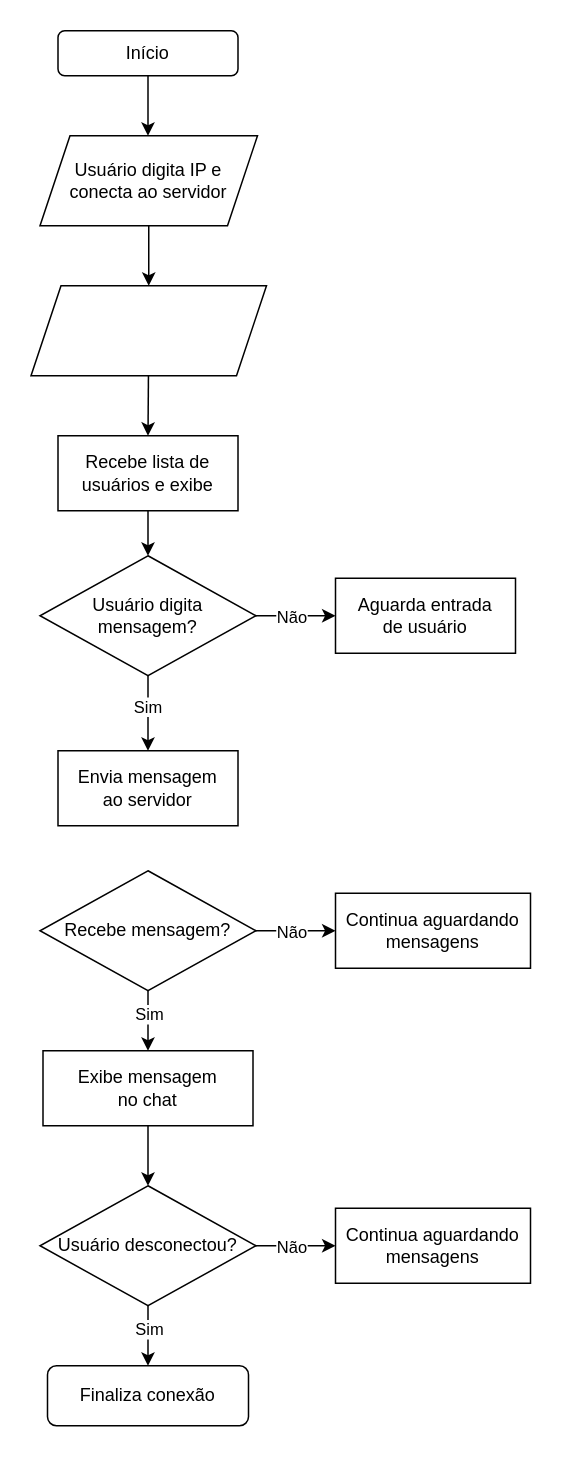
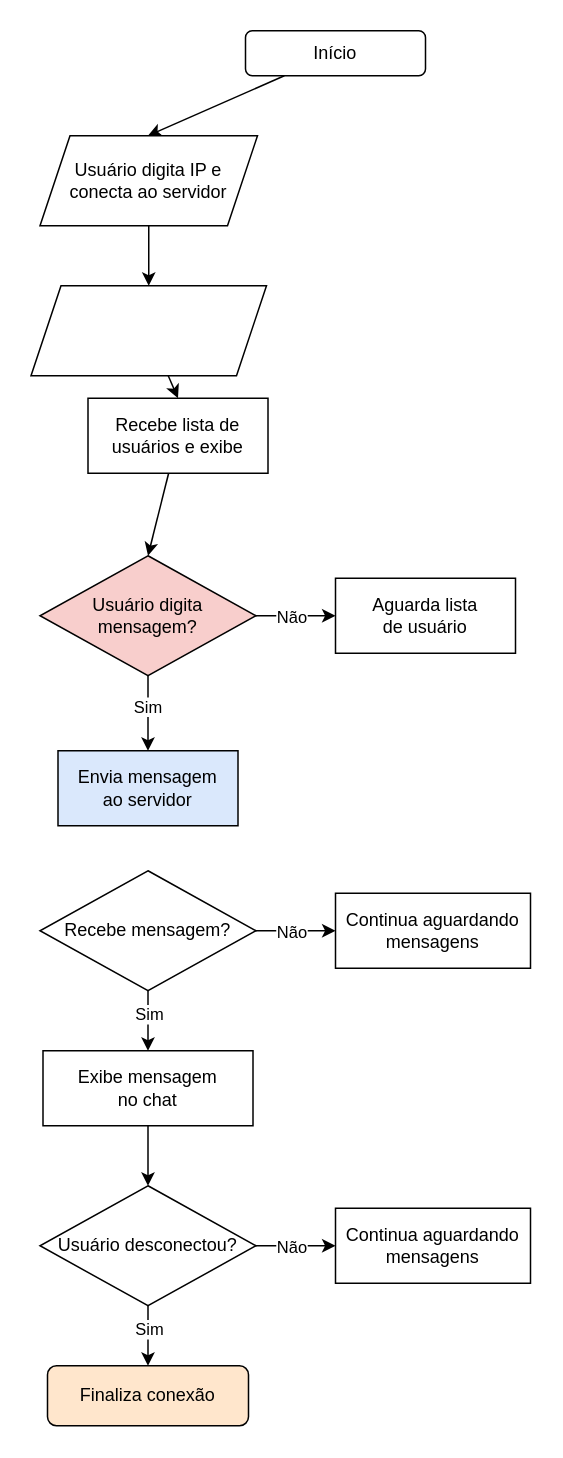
node "Início": moved (148, 53) -> (335, 53)
node "Recebe lista de usuários e exibe": moved (148, 473) -> (178, 436)
node "Usuário digita mensagem?": fillcolor #ffffff -> #f8cecc
node "Aguarda entrada de usuário": label "Aguarda entrada de usuário" -> "Aguarda lista de usuário"
node "Envia mensagem ao servidor": fillcolor #ffffff -> #dae8fc
node "Finaliza conexão": fillcolor #ffffff -> #ffe6cc
